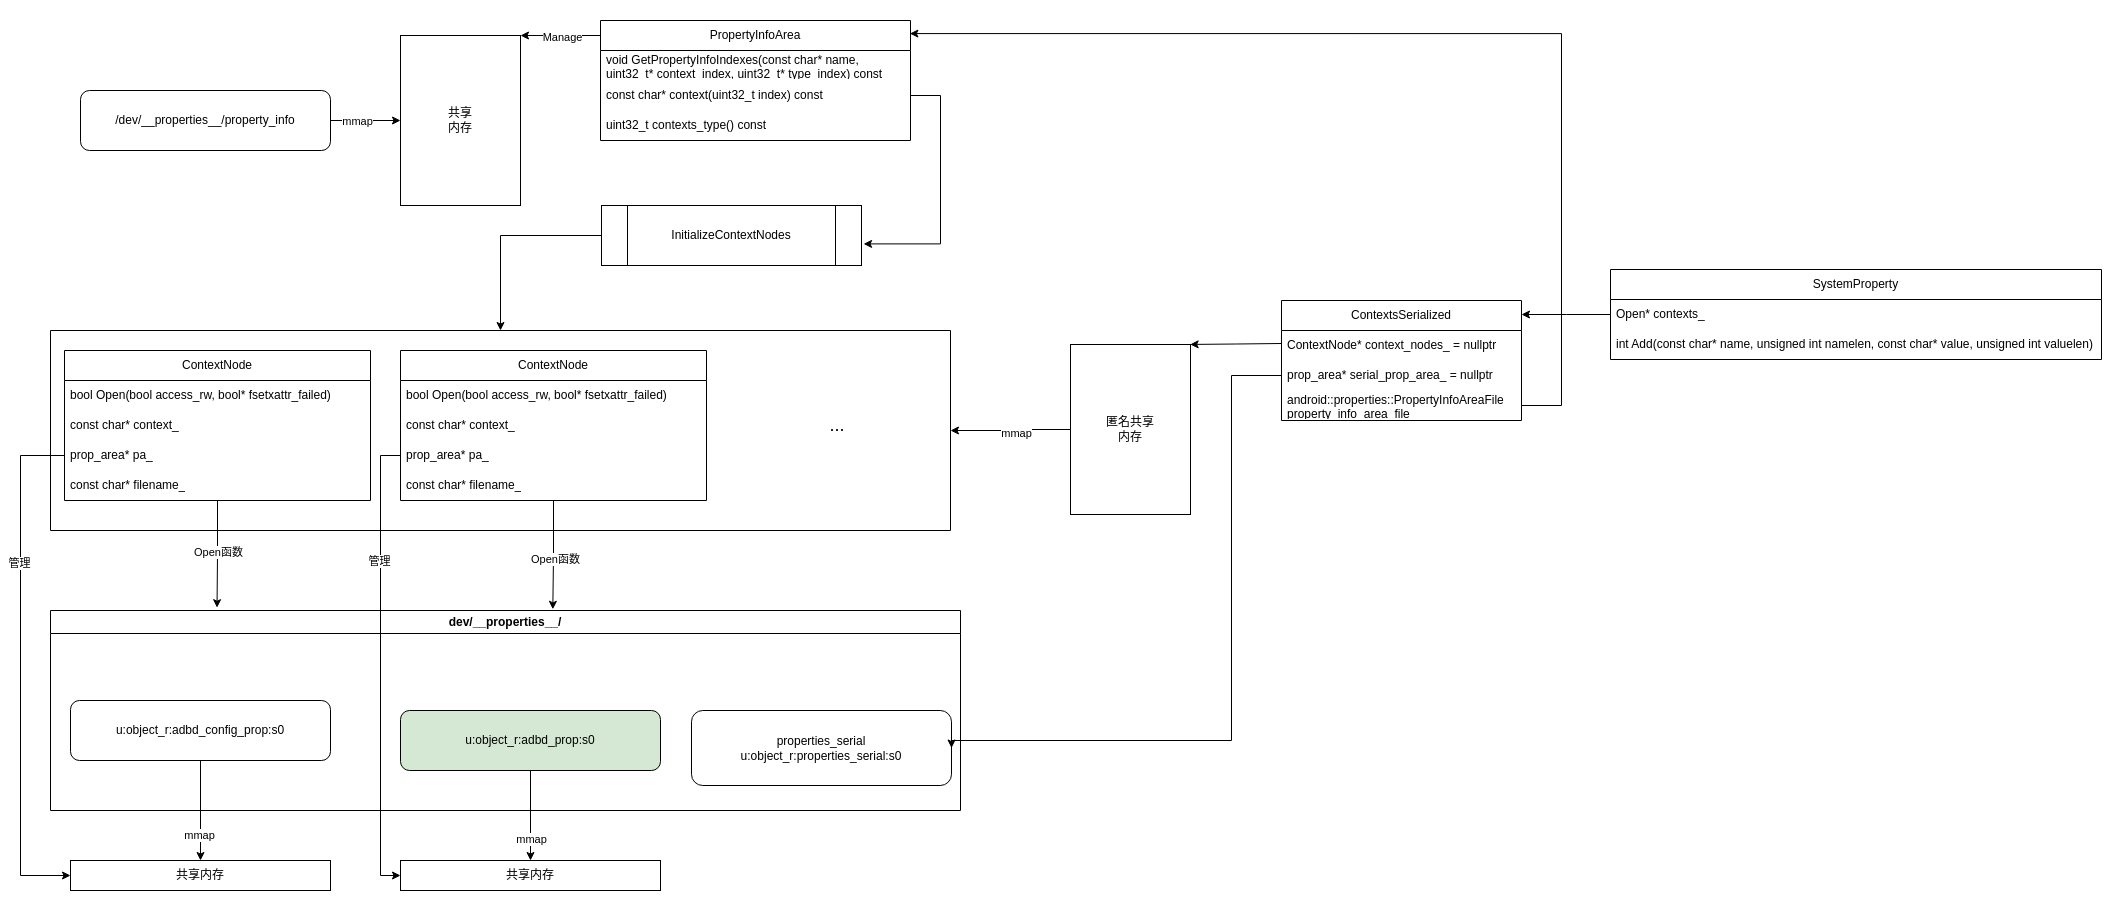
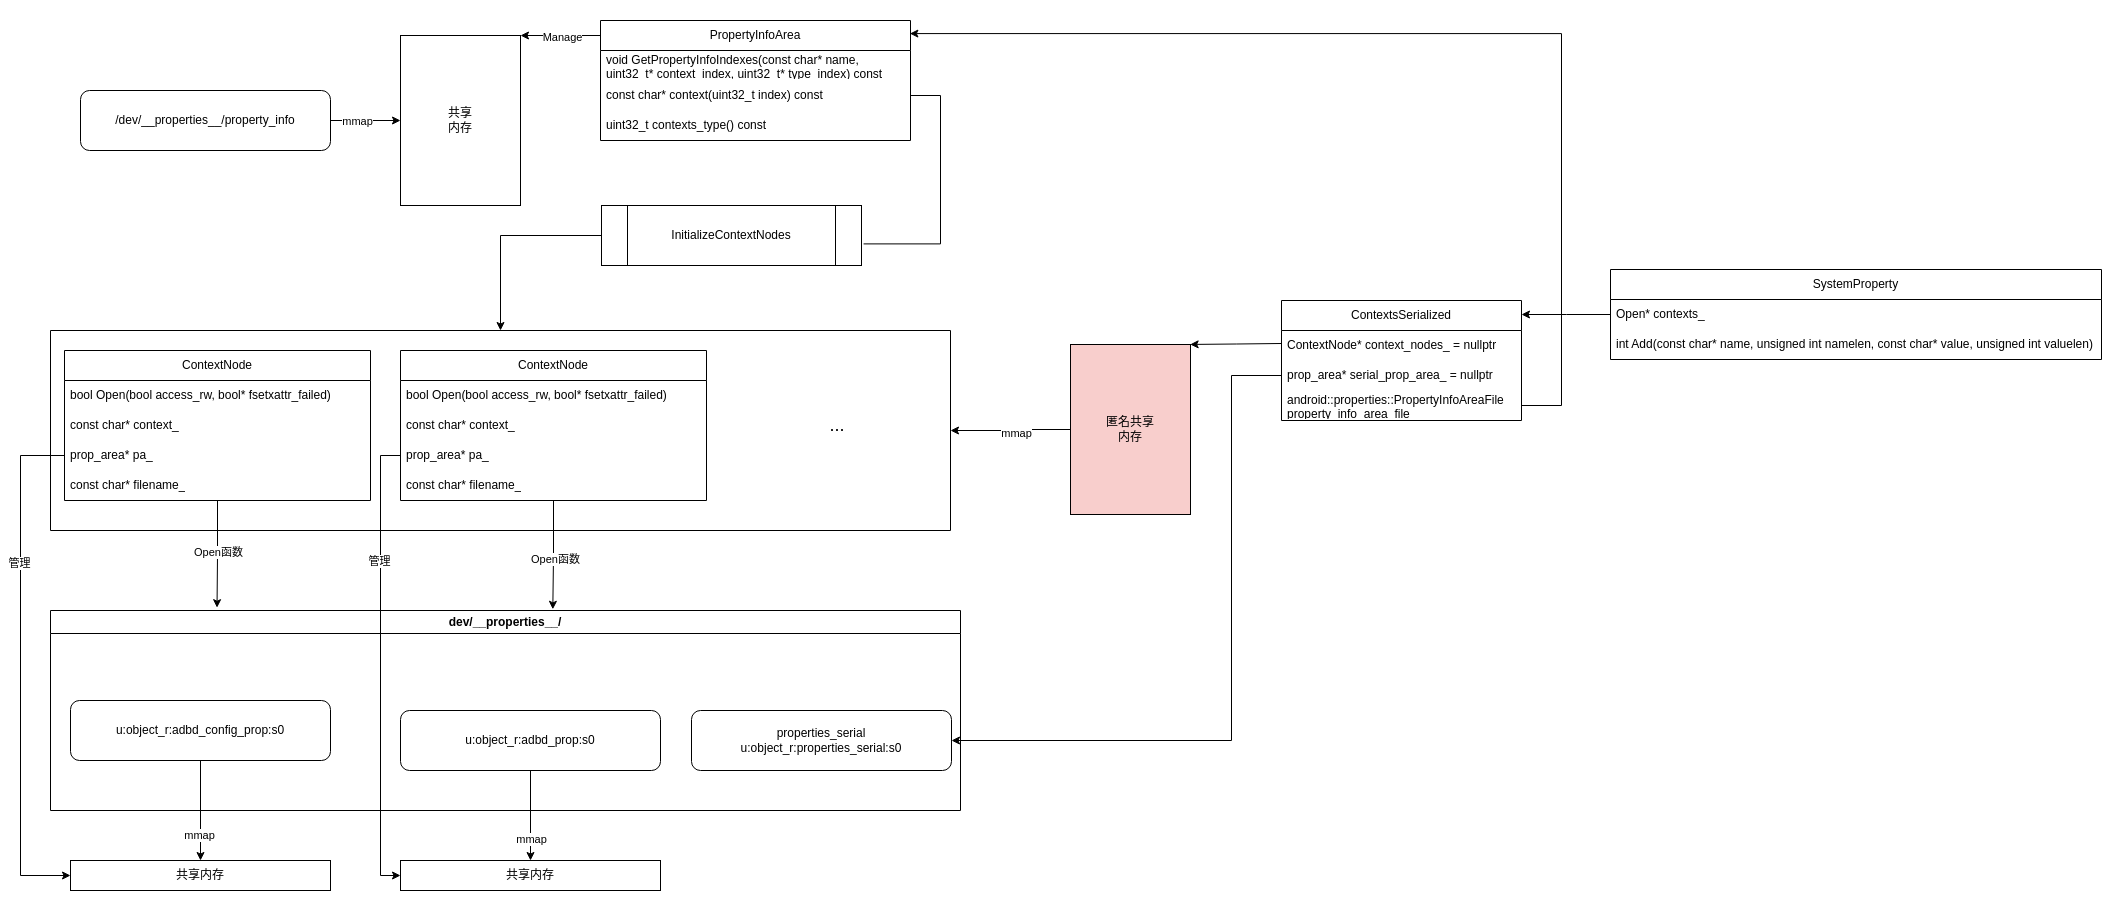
edge "const char* context(uint32_t index) const" -> "InitializeContextNodes": arrowhead classic -> none
node "匿名共享 内存": fillcolor #ffffff -> #f8cecc
node "u:object_r:adbd_prop:s0": fillcolor #d5e8d4 -> #ffffff
node "properties_serial u:object_r:properties_serial:s0": size 260x75 -> 260x60
